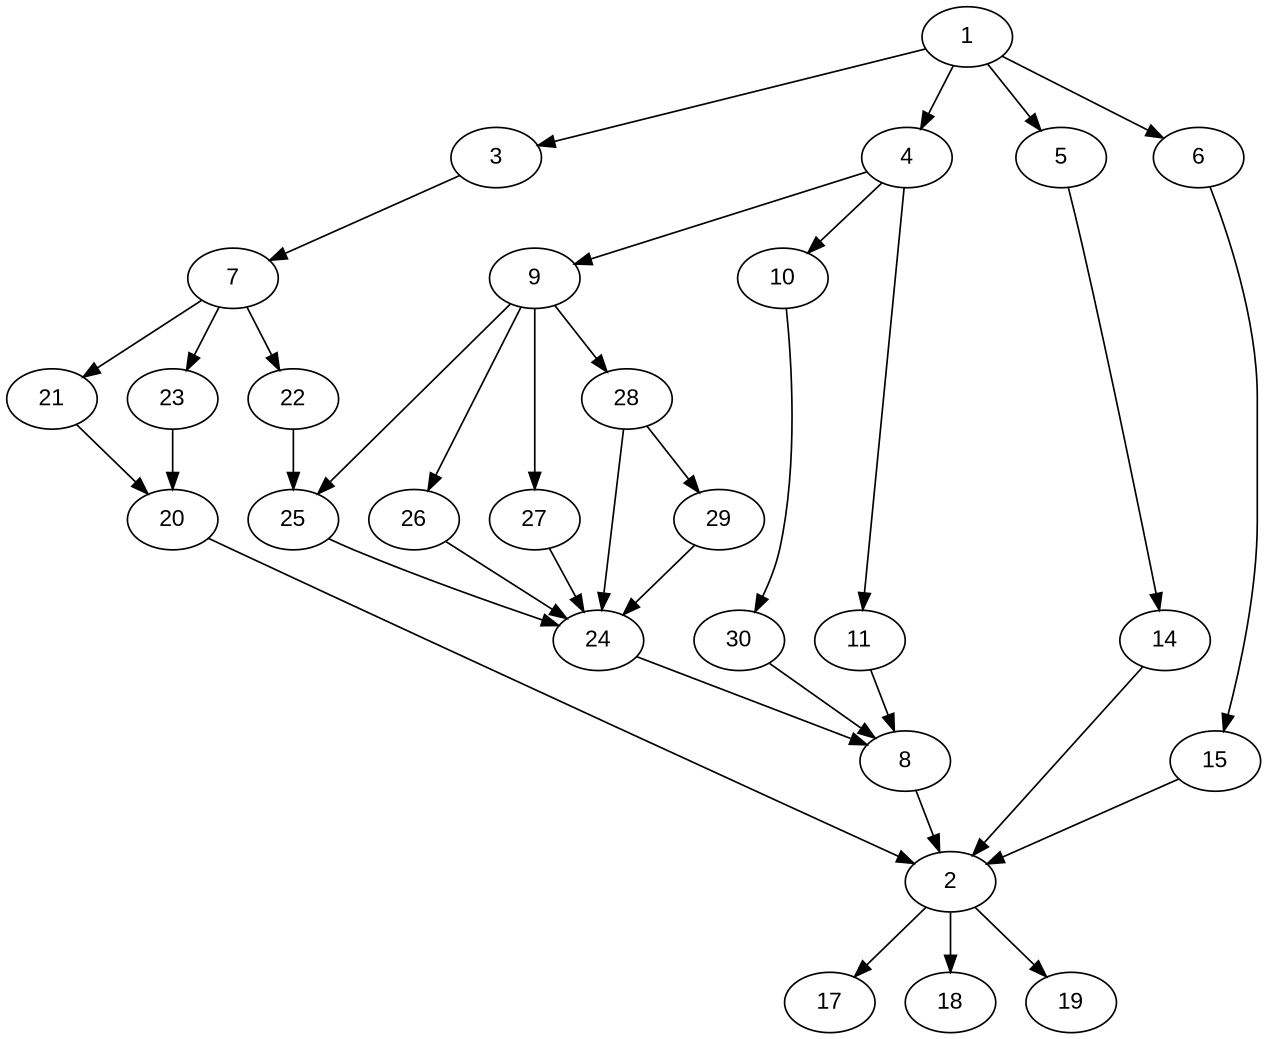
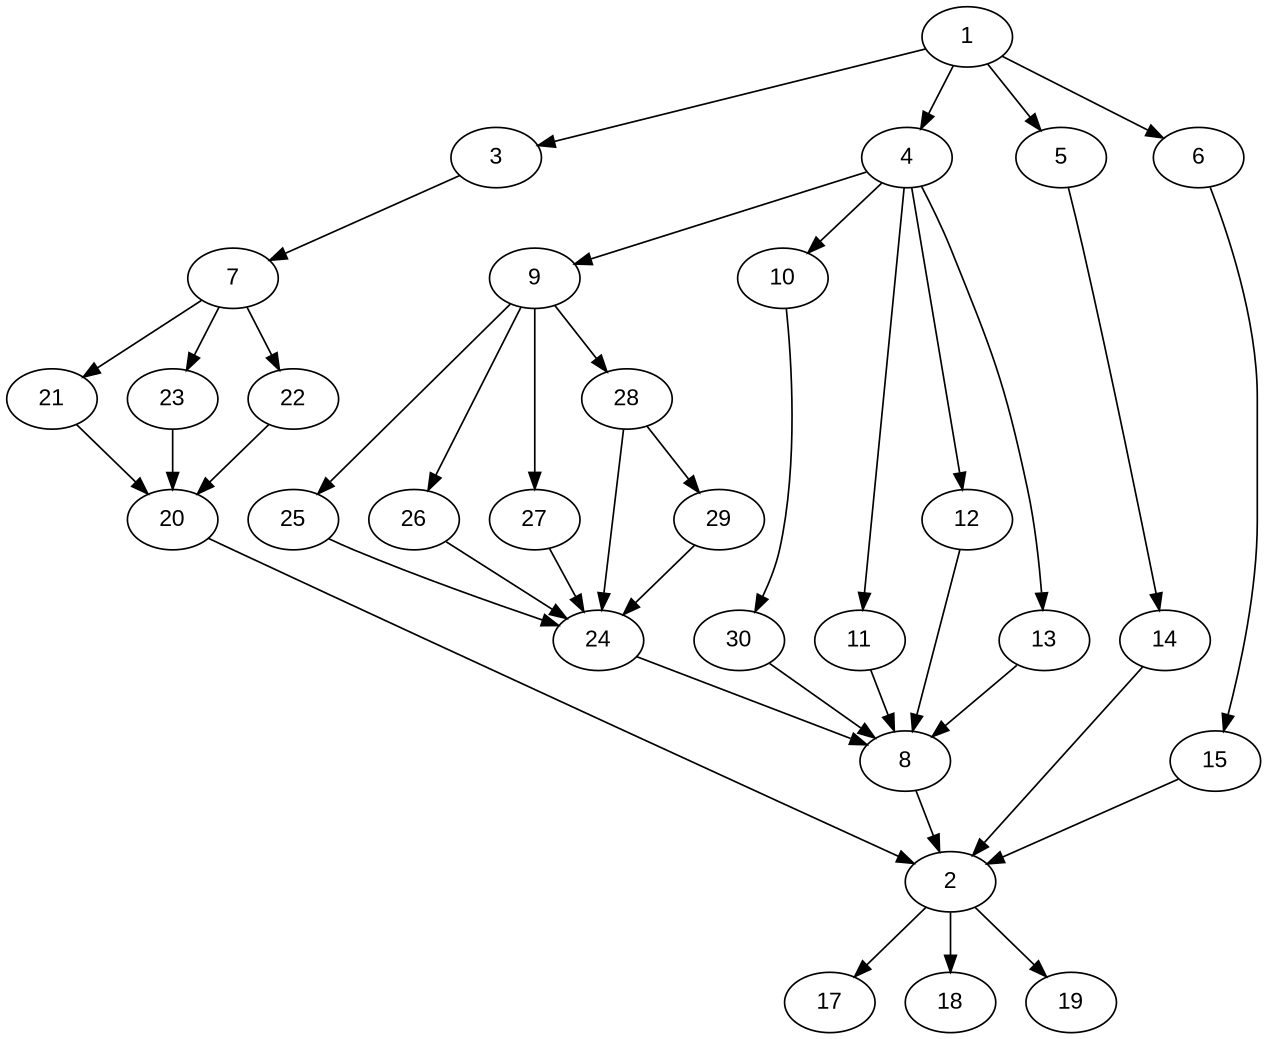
edge "22" -> "25": now "22" -> "20"
node "12": added
node "13": added
